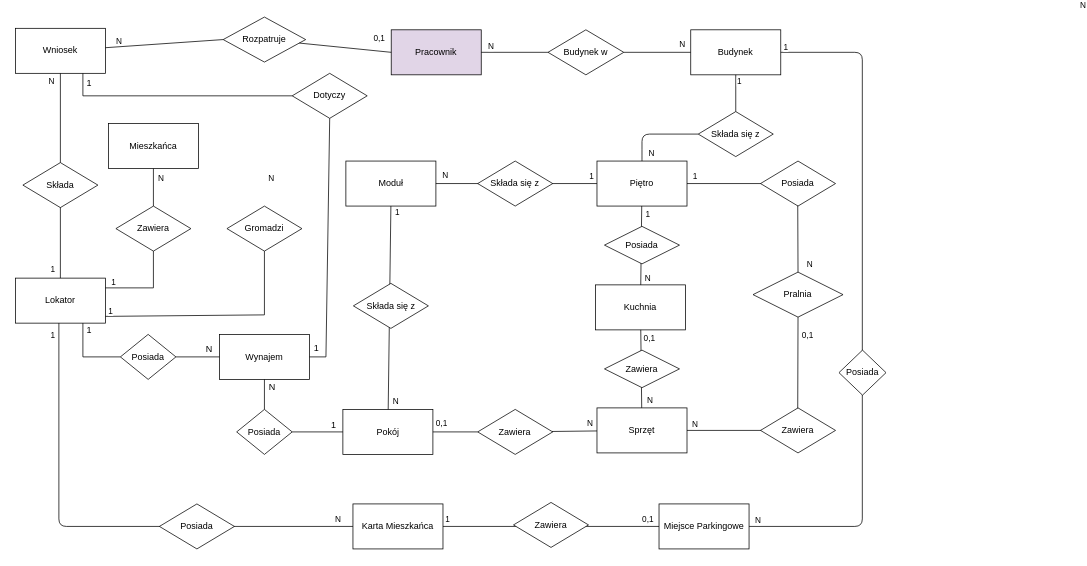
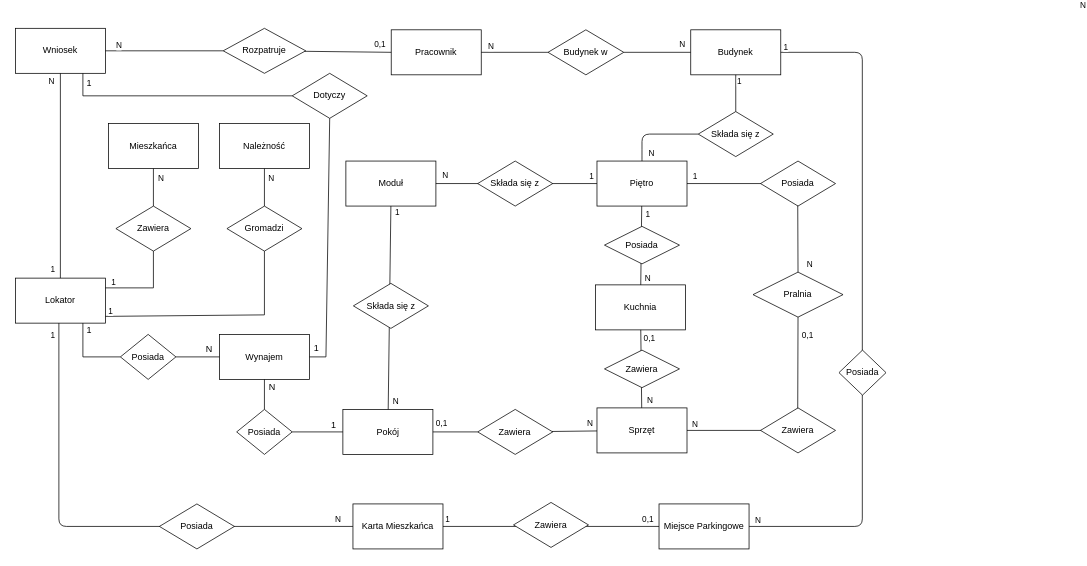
node "Rozpatruje": moved (264, 39) -> (264, 51)
node "Pracownik": fillcolor #e1d5e7 -> #ffffff
node "Należność": added
node "Składa": removed
edge "Należność" -- "Gromadzi": added
